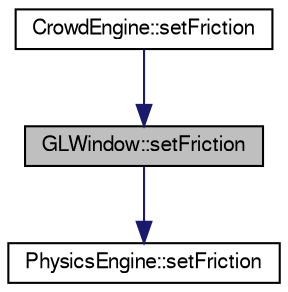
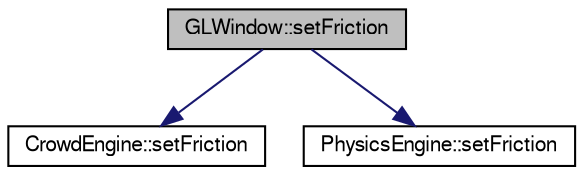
edge "CrowdEngine::setFriction" -> "GLWindow::setFriction": reversed
